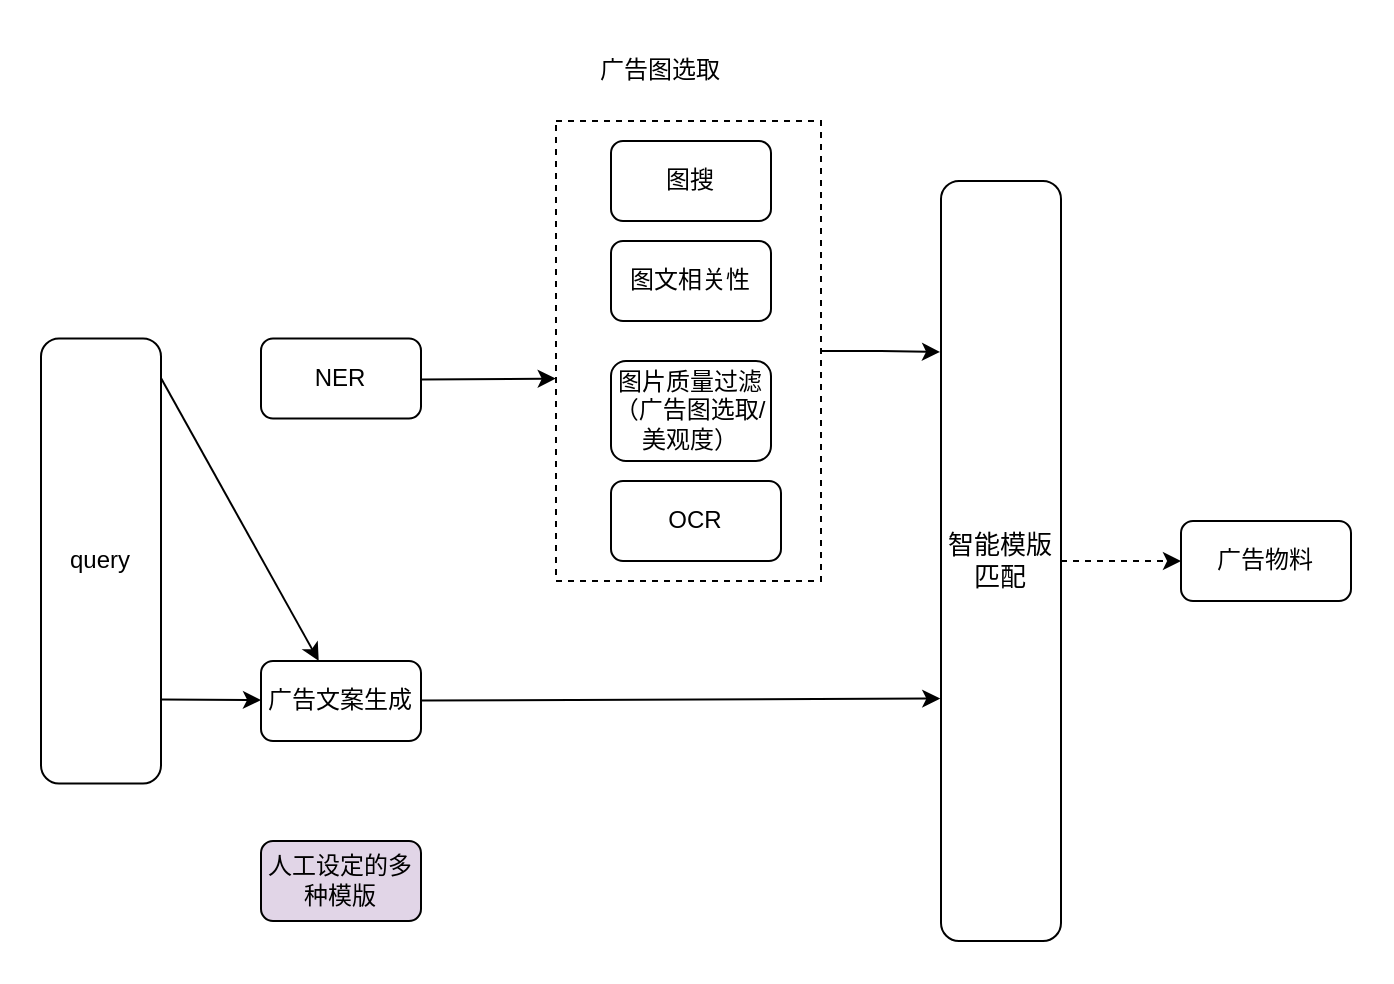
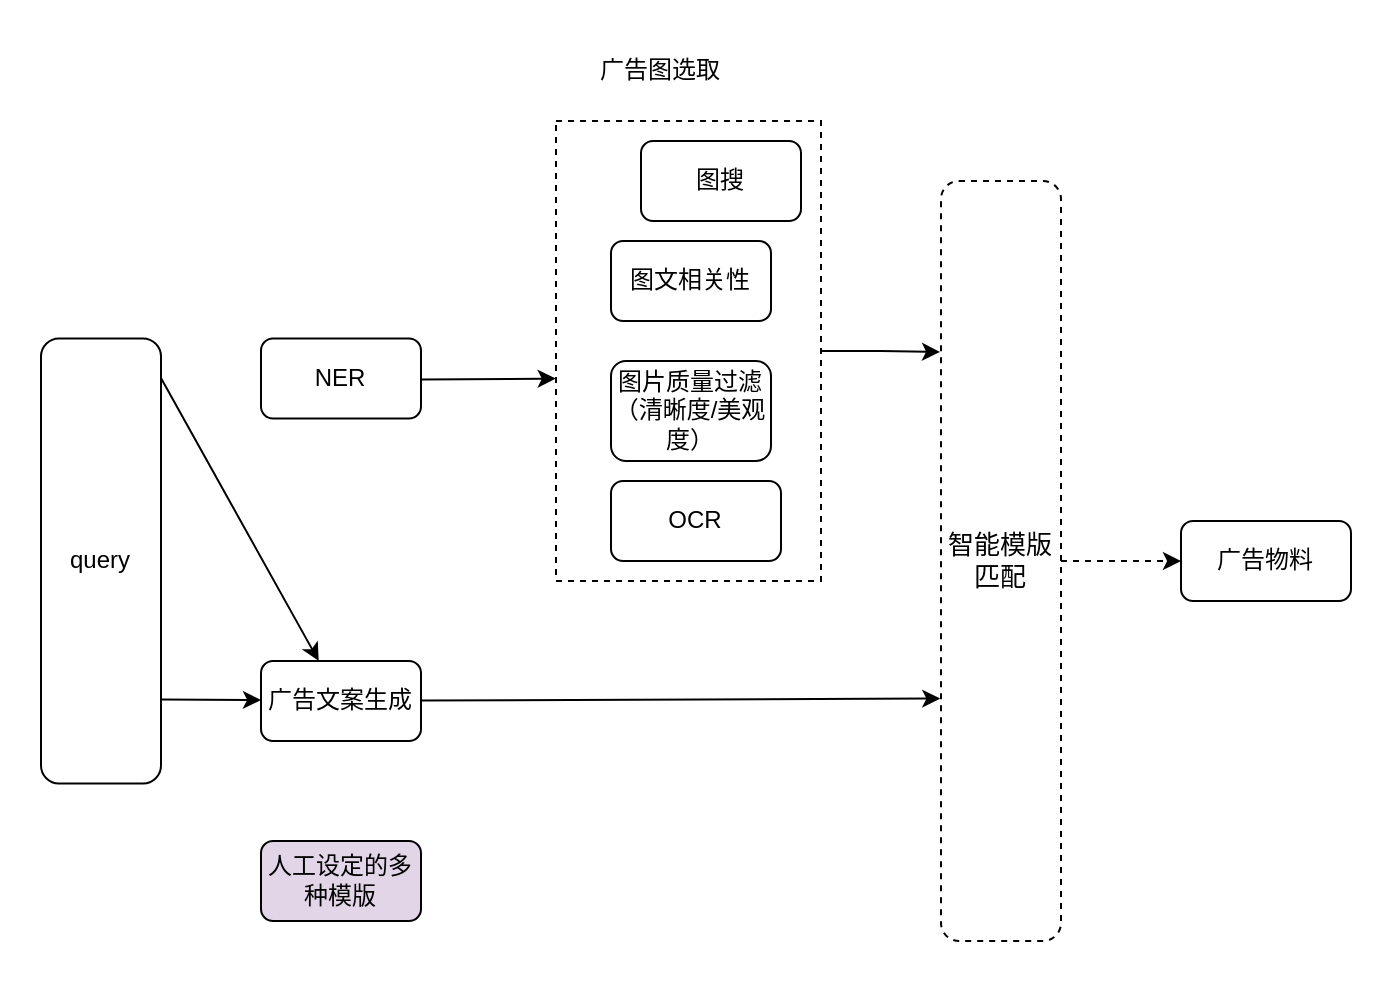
node "图搜": moved (691, 181) -> (721, 181)
node "图片质量过滤（广告图选取/美观度）": label "图片质量过滤（广告图选取/美观度）" -> "图片质量过滤（清晰度/美观度）"
node "智能模版匹配": style solid -> dashed
